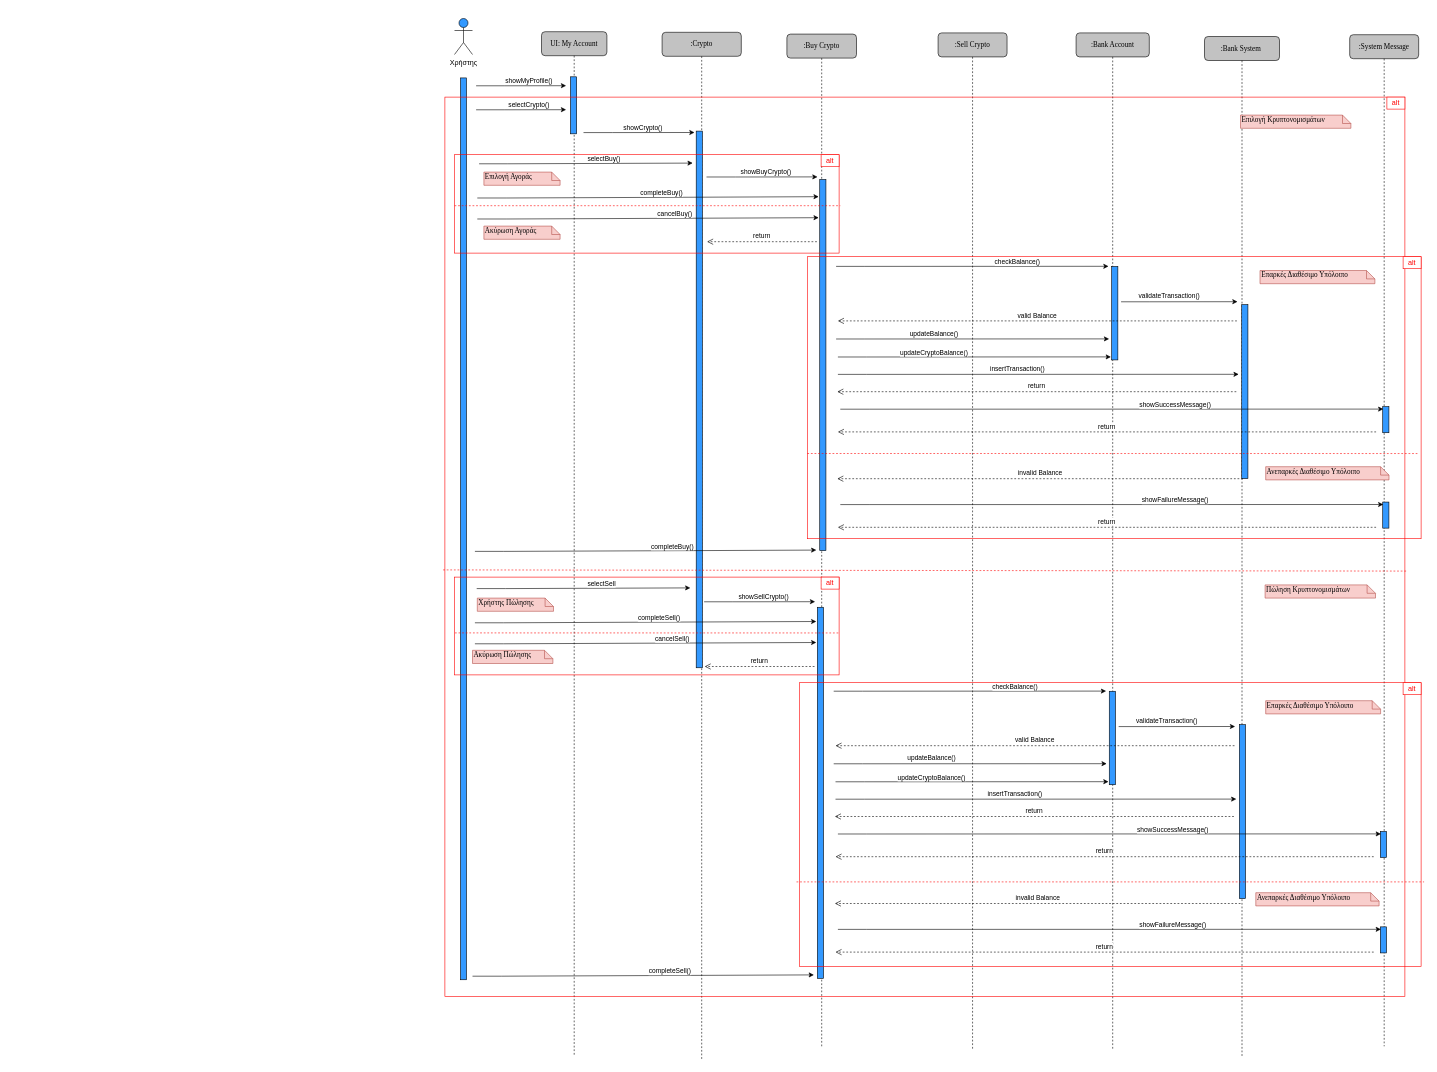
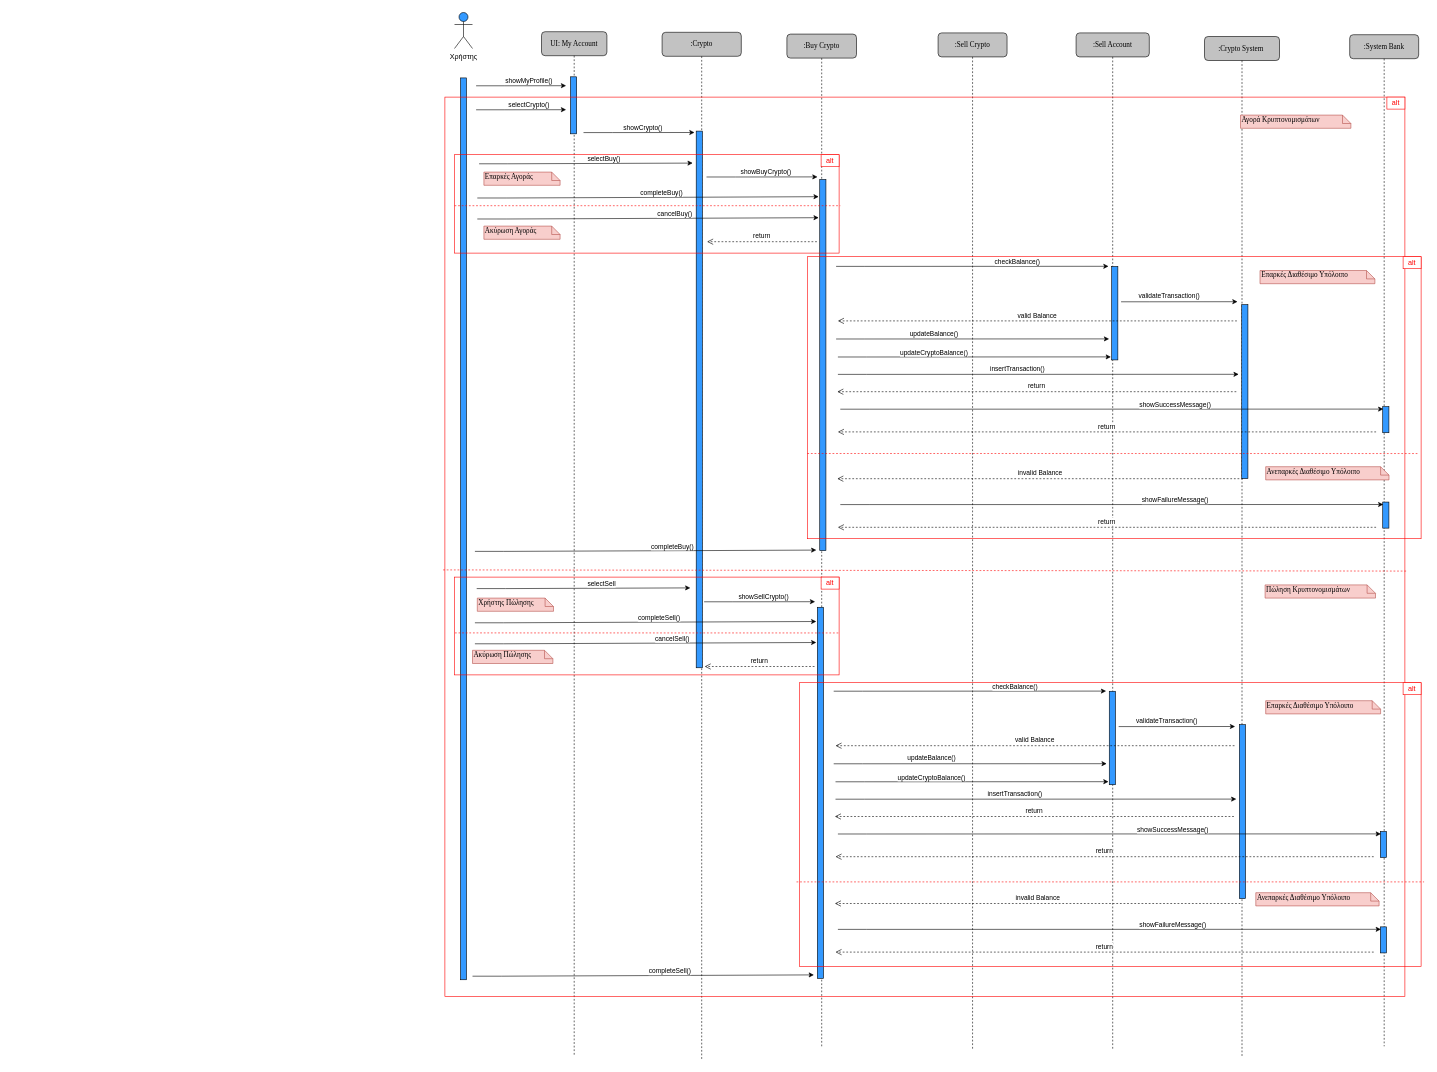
node "Χρήστης": moved (464, 36) -> (464, 30)
node ":Bank Account": label ":Bank Account" -> ":Sell Account"
node ":System Message": label ":System Message" -> ":System Bank"
node ":Bank System": label ":Bank System" -> ":Crypto System"
node "Επιλογή Κρυπτονομισμάτων": label "Επιλογή Κρυπτονομισμάτων" -> "Αγορά Κρυπτονομισμάτων"
node "Επιλογή Αγοράς": label "Επιλογή Αγοράς" -> "Επαρκές Αγοράς"
